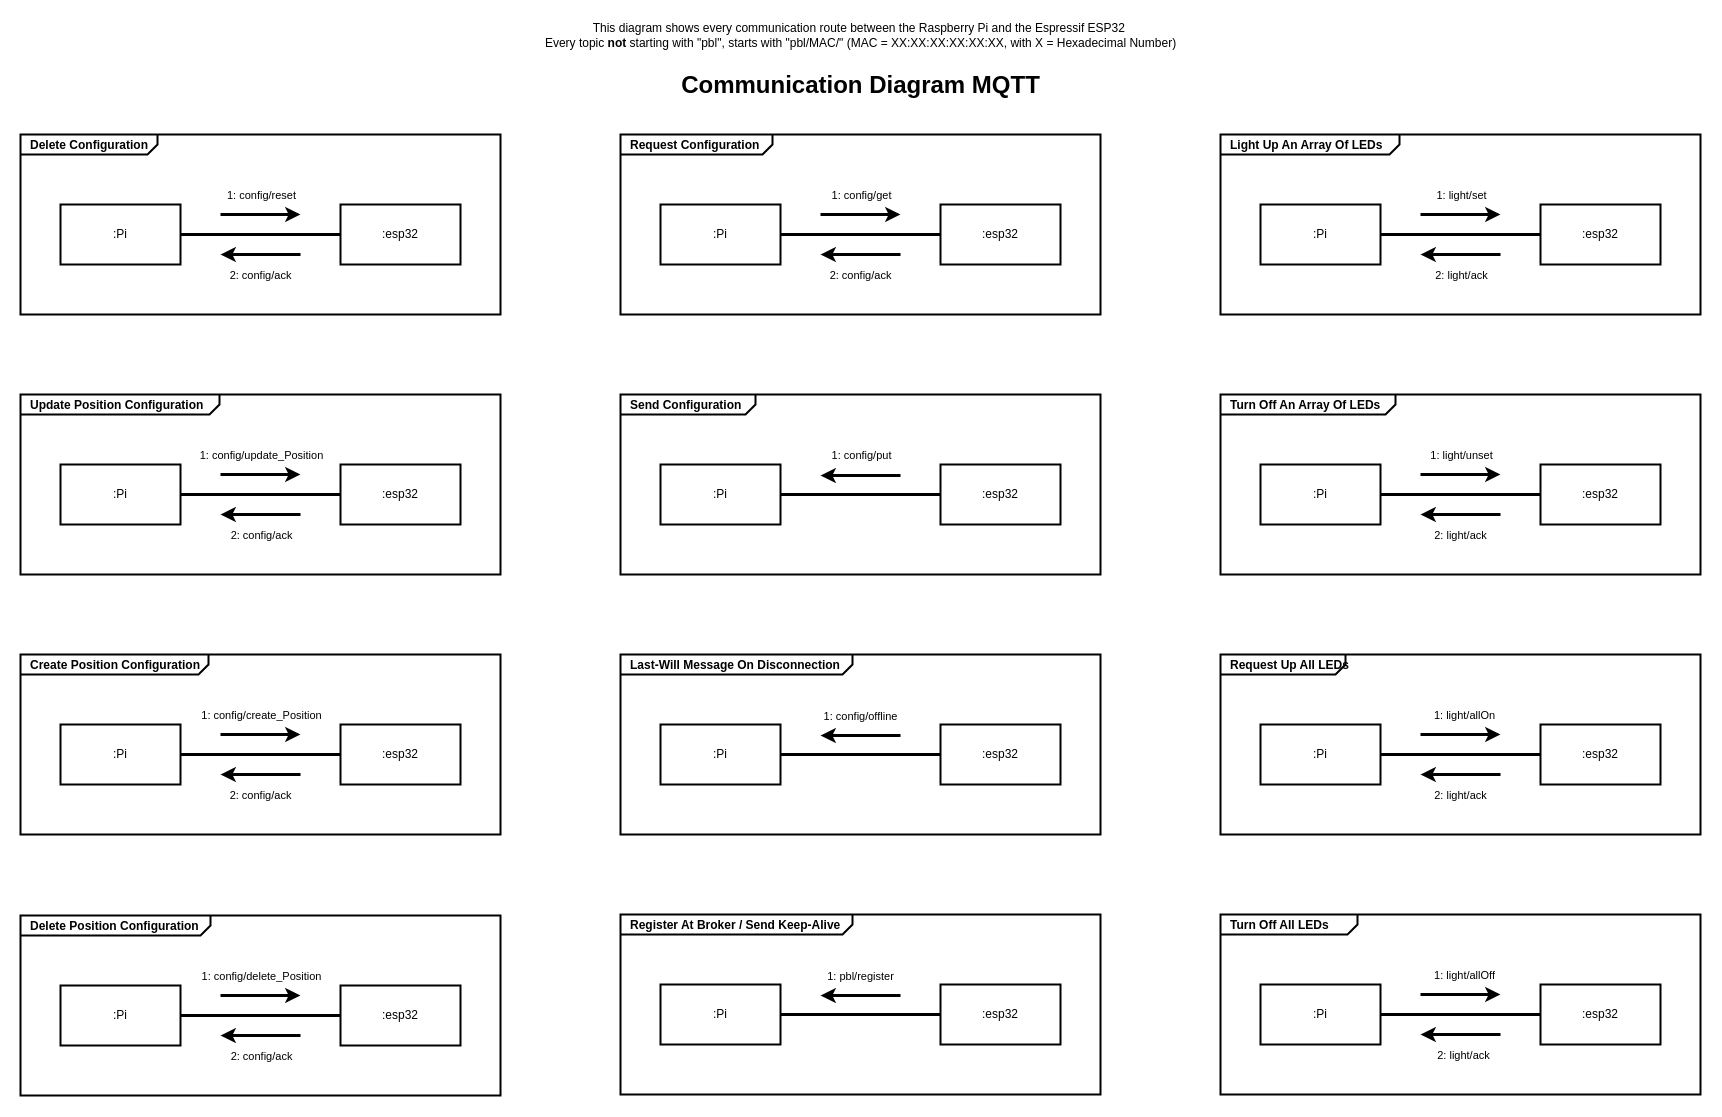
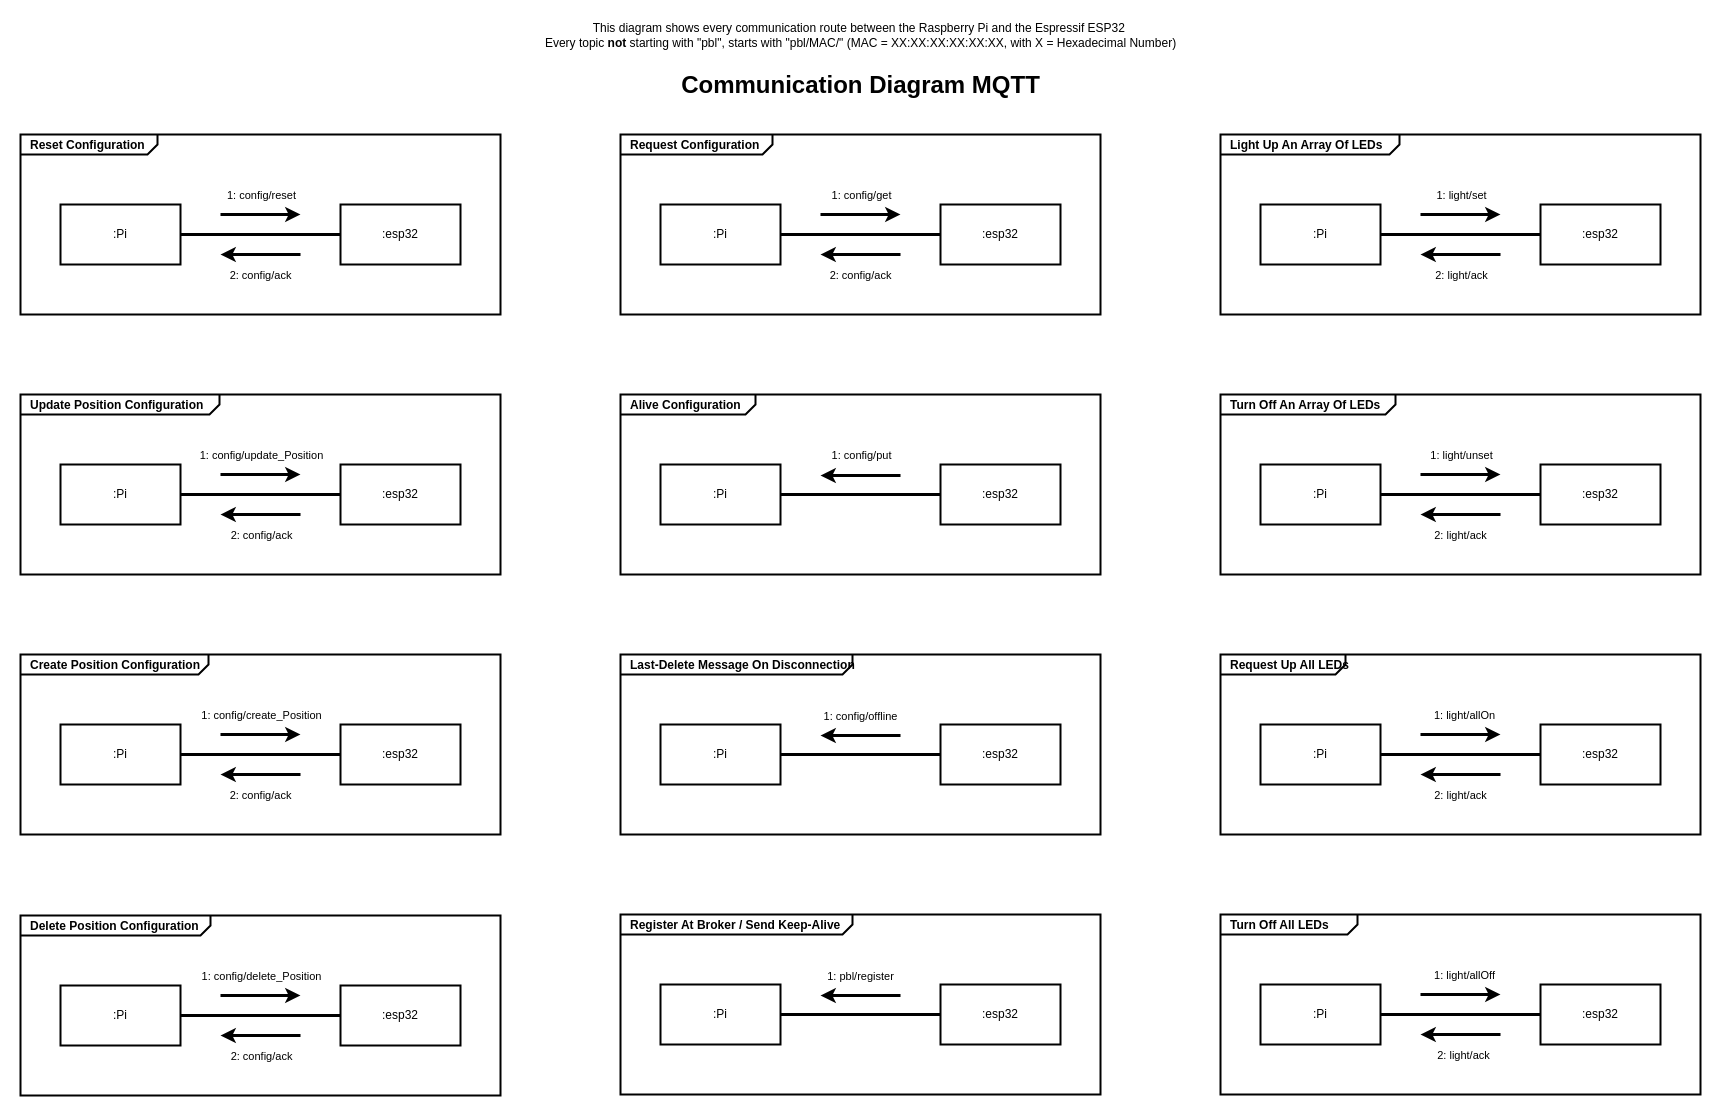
node "Delete Configuration": label "Delete Configuration" -> "Reset Configuration"
node "Send Configuration": label "Send Configuration" -> "Alive Configuration"
node "Last-Will Message On Disconnection": label "Last-Will Message On Disconnection" -> "Last-Delete Message On Disconnection"
